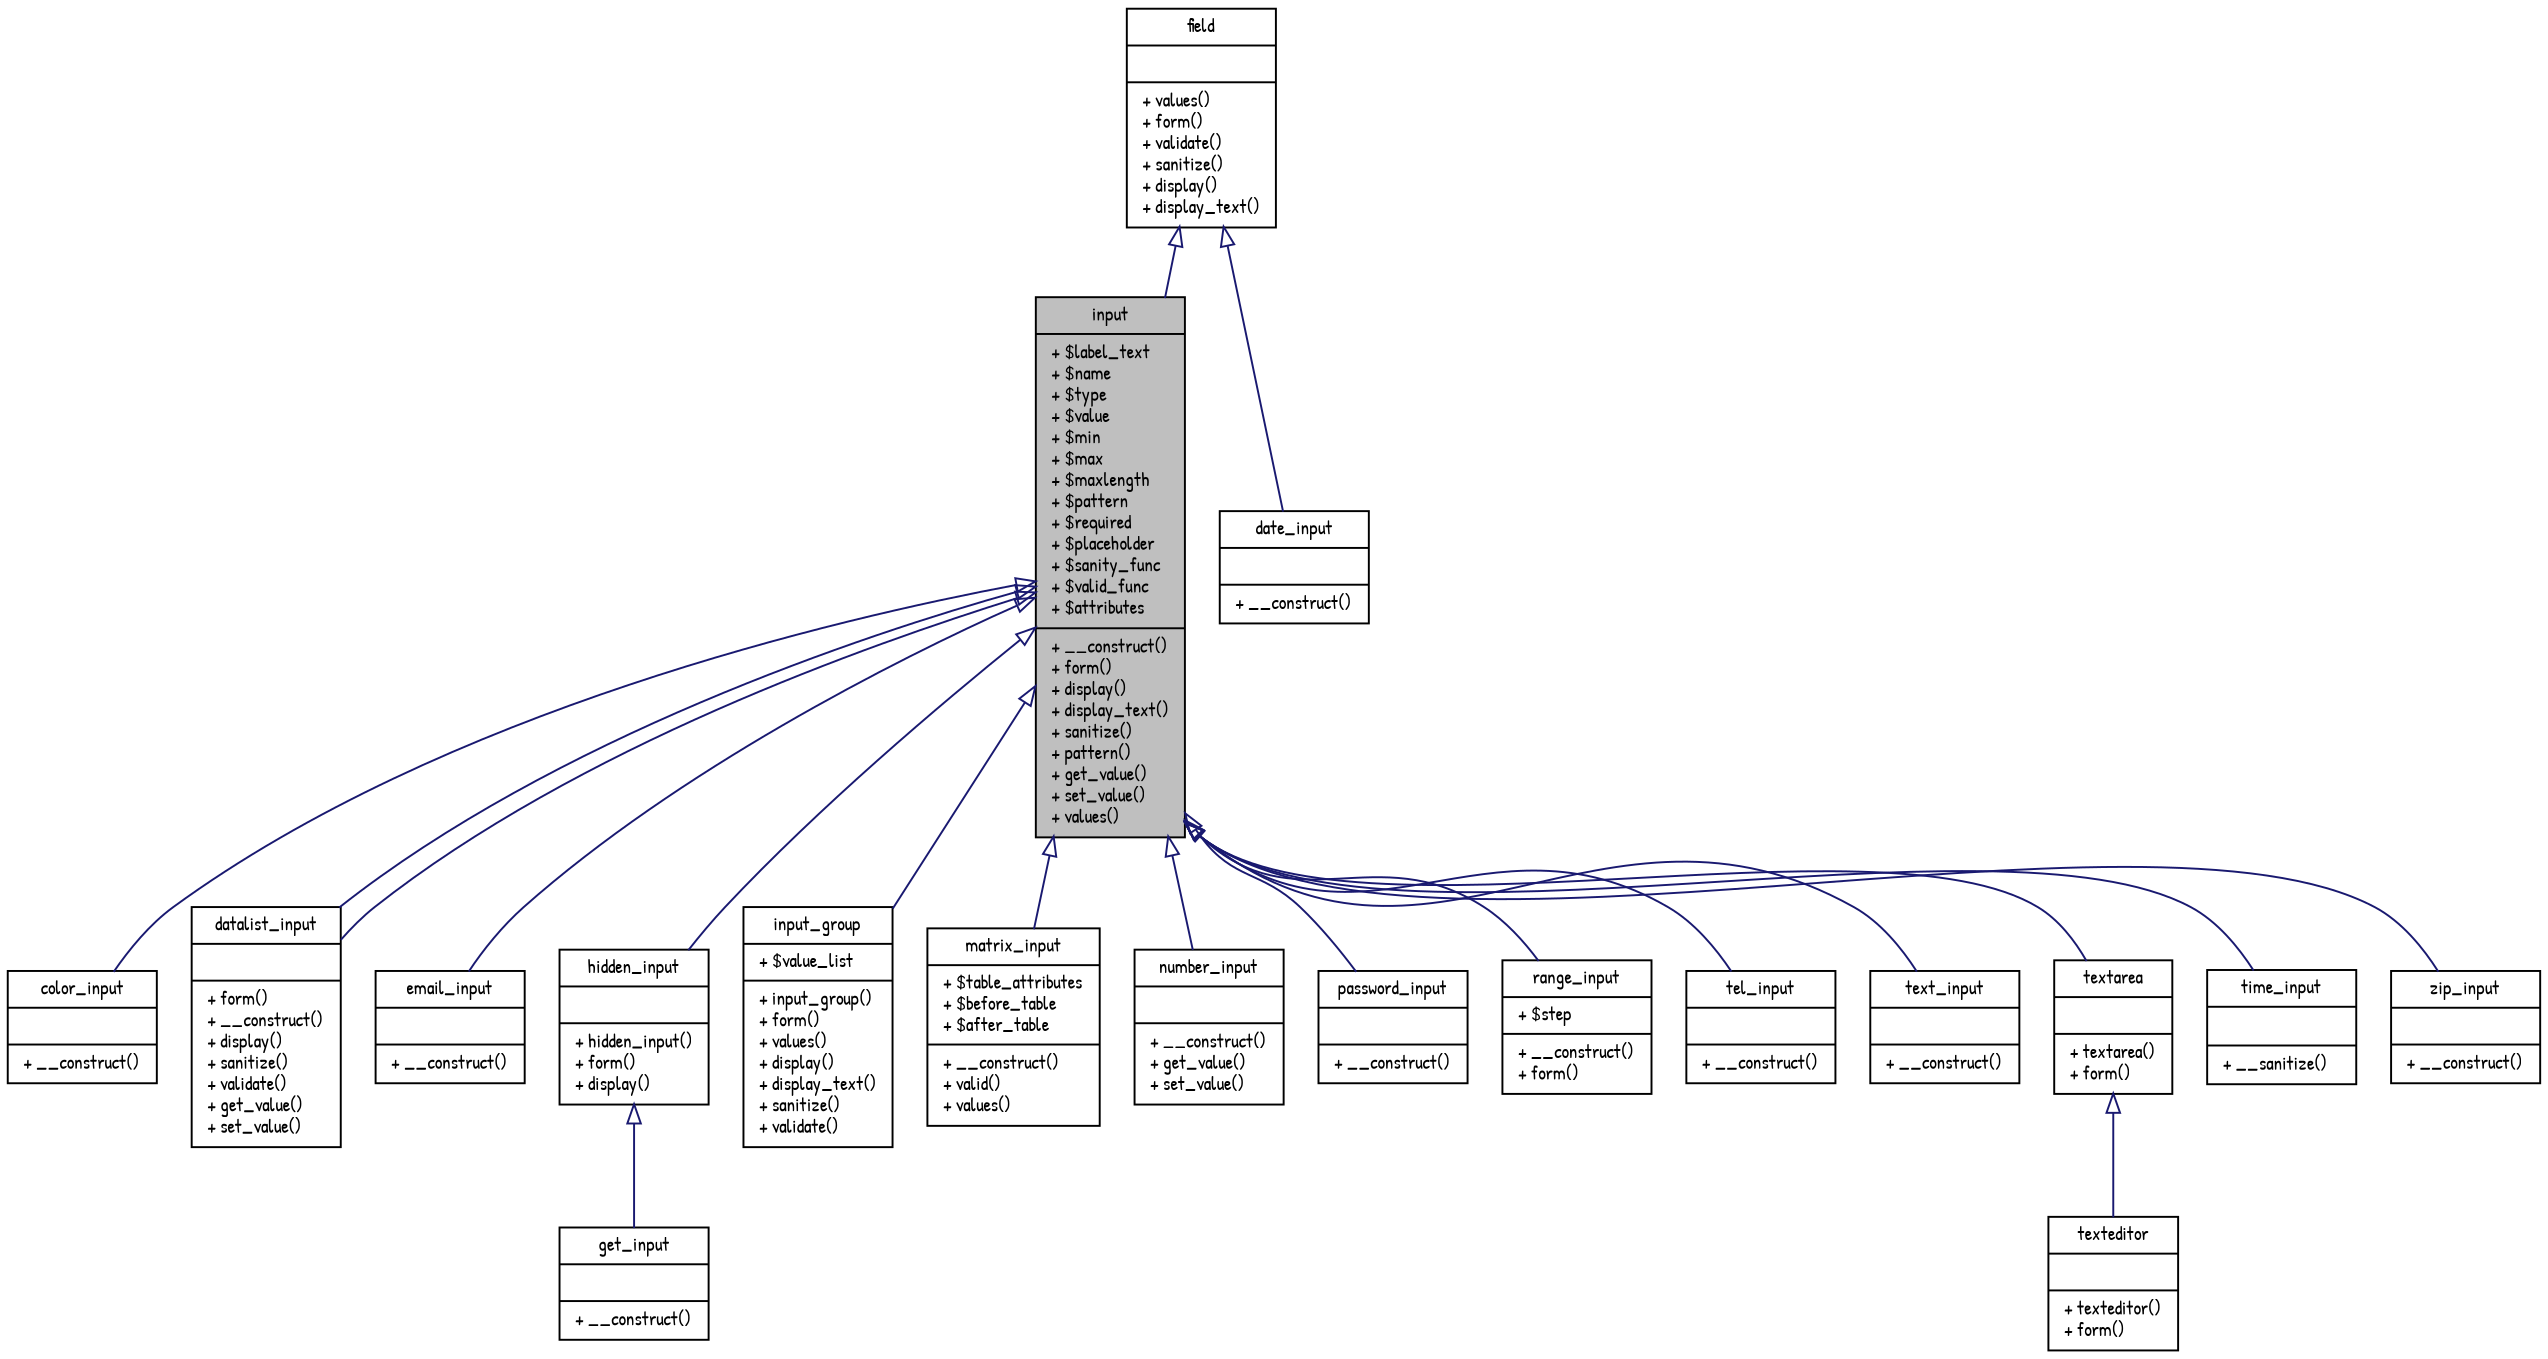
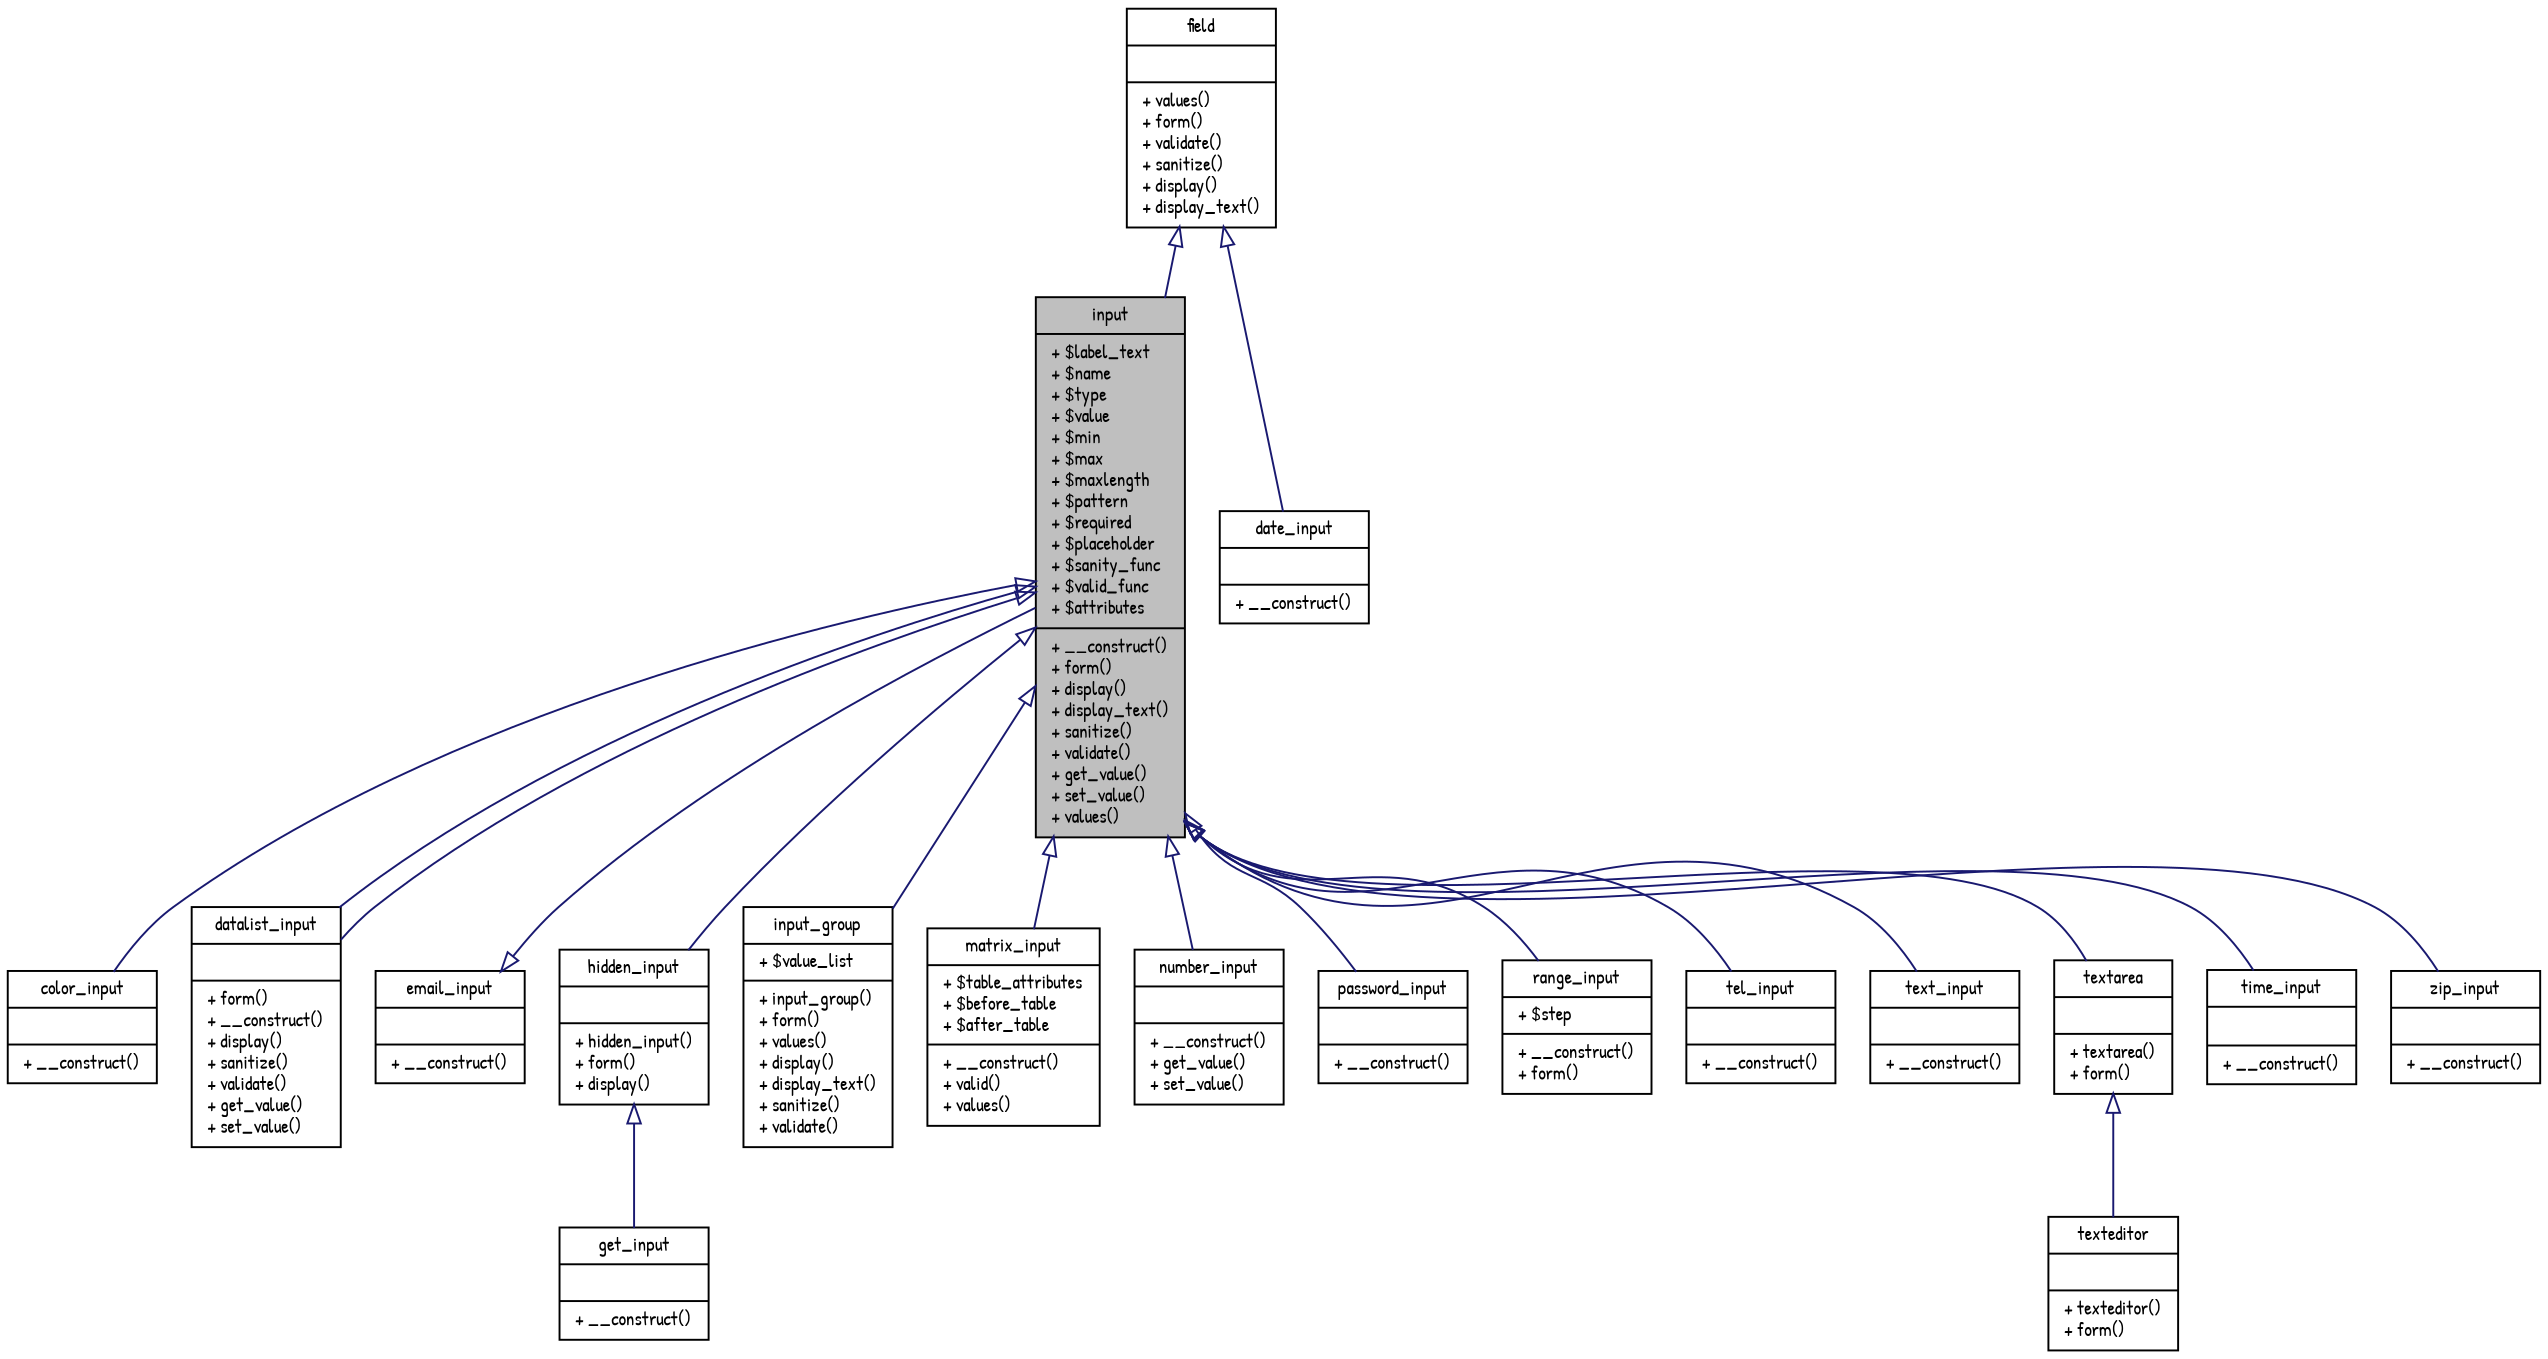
node "input": text "+ pattern()" -> "+ validate()"
edge "email_input" -> "input": reversed
node "time_input": text "+ __sanitize()" -> "+ __construct()"
